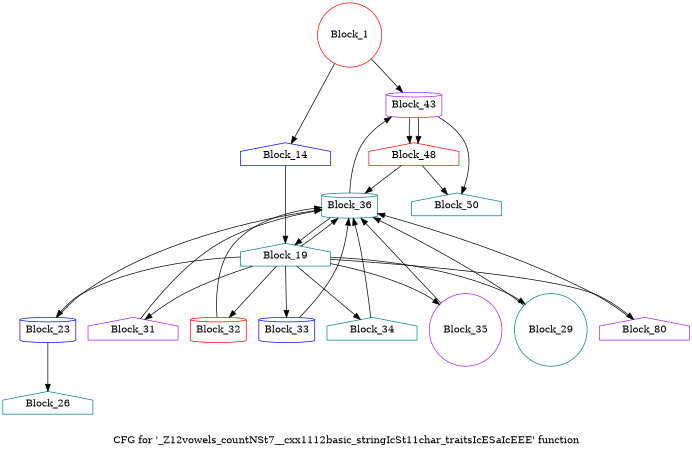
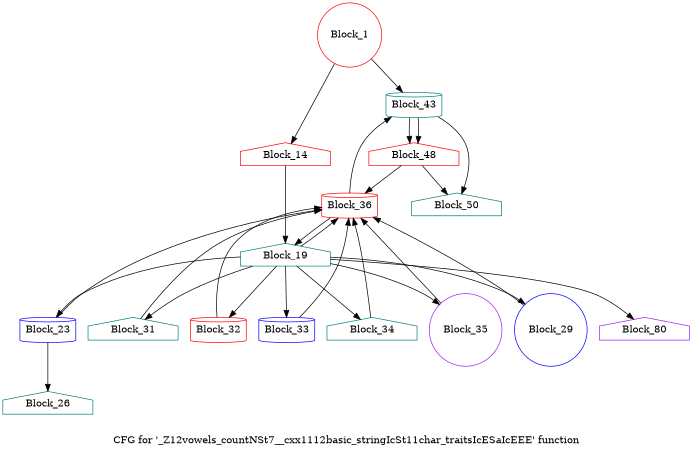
node "Block_43": color purple -> teal
node "Block_14": color blue -> red
node "Block_36": color teal -> red
edge "Block_80" -> "Block_36": removed
node "Block_31": color purple -> teal
node "Block_29": color teal -> blue
